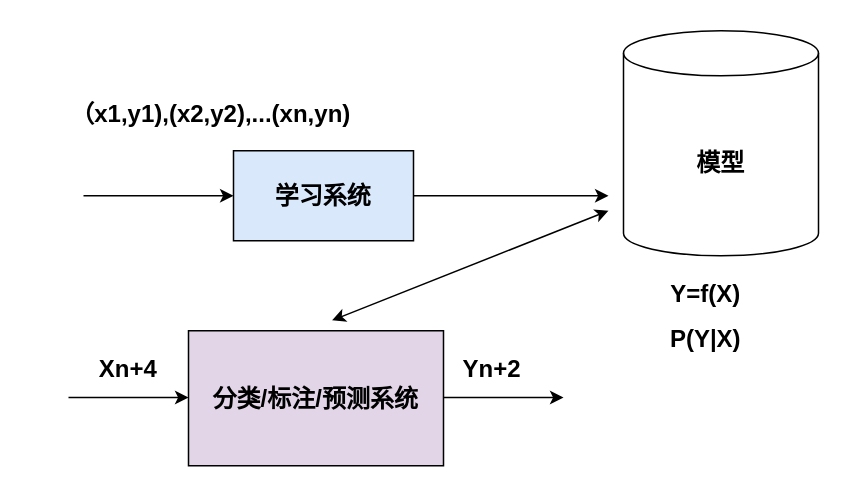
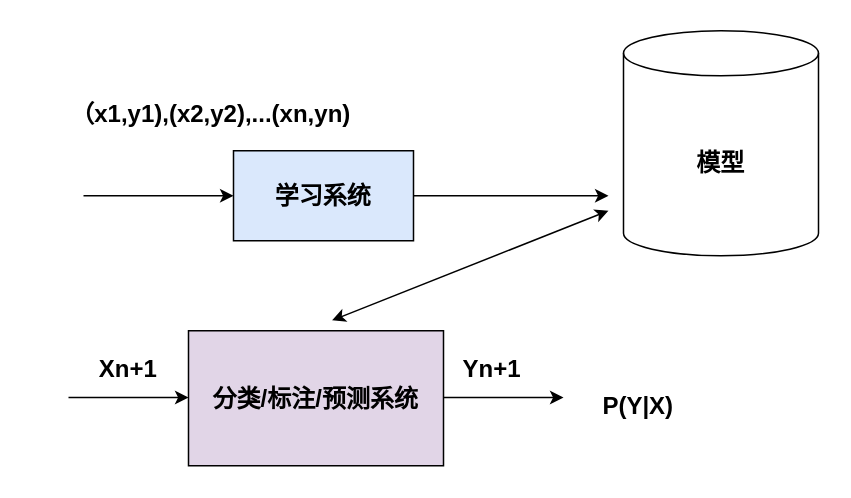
node "Y=f(X)": removed
node "P(Y|X)": moved (706, 338) -> (638, 406)
node "Xn+4": label "Xn+4" -> "Xn+1"
node "Yn+2": label "Yn+2" -> "Yn+1"
